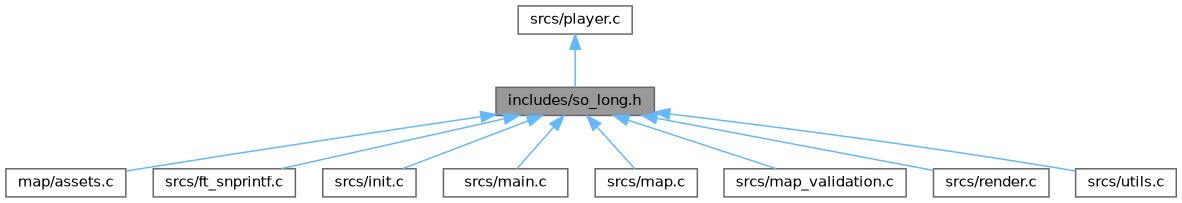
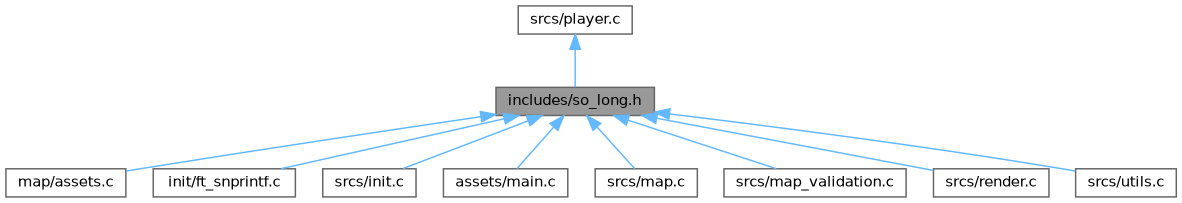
node "srcs/ft_snprintf.c": label "srcs/ft_snprintf.c" -> "init/ft_snprintf.c"
node "srcs/main.c": label "srcs/main.c" -> "assets/main.c"
